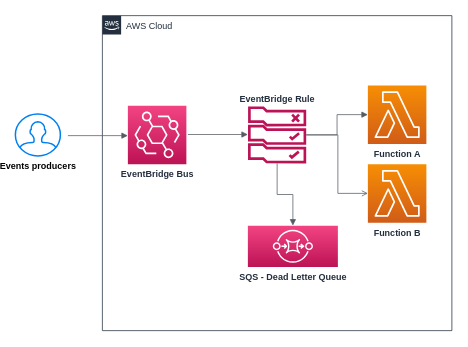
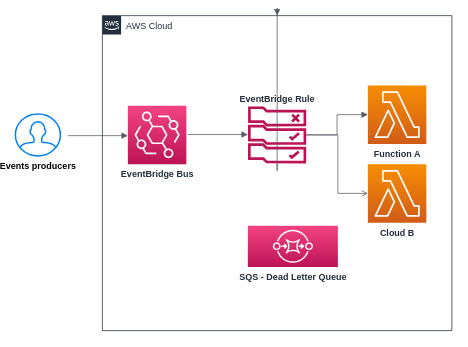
edge "EventBridge Rule" -> "SQS - Dead Letter Queue": now "EventBridge Rule" -> "AWS Cloud"
node "Function B": label "Function B" -> "Cloud B"
